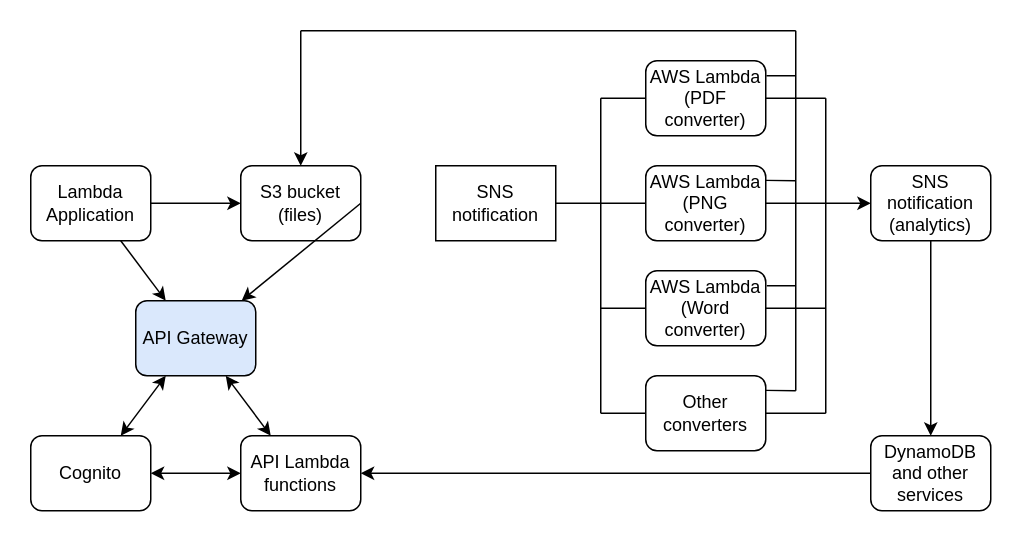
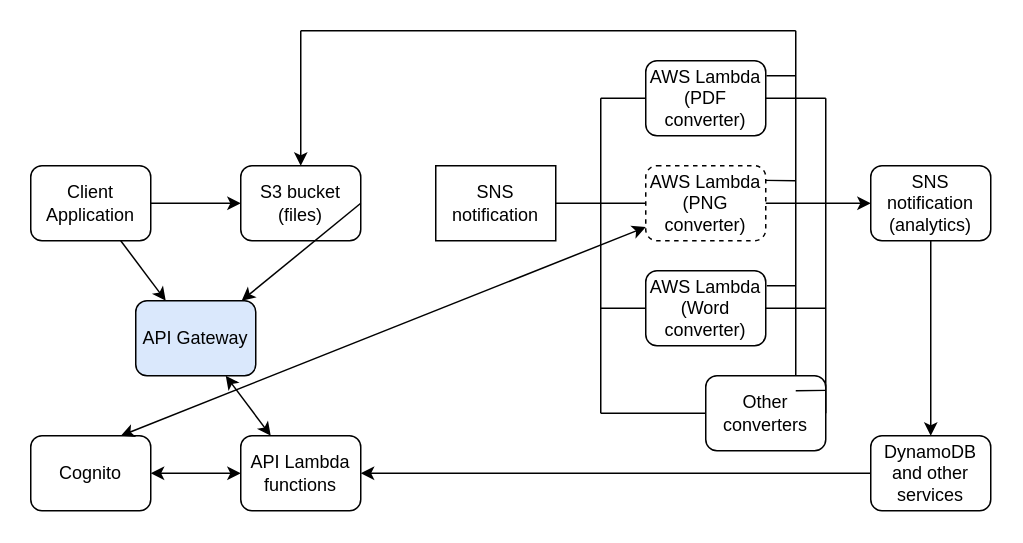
node "Lambda Application": label "Lambda Application" -> "Client Application"
node "AWS Lambda (PNG converter)": style solid -> dashed
edge "API Gateway" -- "Cognito": now "AWS Lambda (PNG converter)" -- "Cognito"
node "Other converters": moved (706, 413) -> (766, 413)
